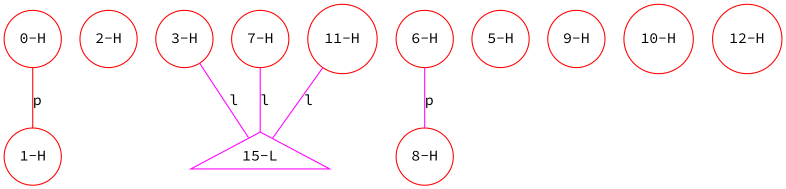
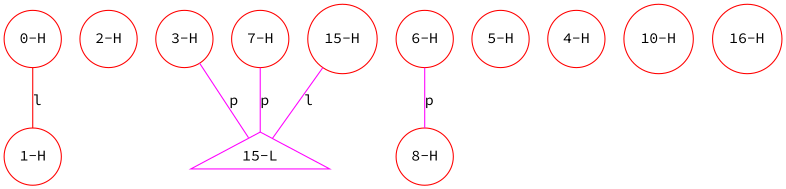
node "11-H": label "11-H" -> "15-H"
node "9-H": label "9-H" -> "4-H"
node "12-H": label "12-H" -> "16-H"
edge "0-H" -- "1-H": label "p" -> "l"
edge "3-H" -- "15-L": label "l" -> "p"
edge "7-H" -- "15-L": label "l" -> "p"
